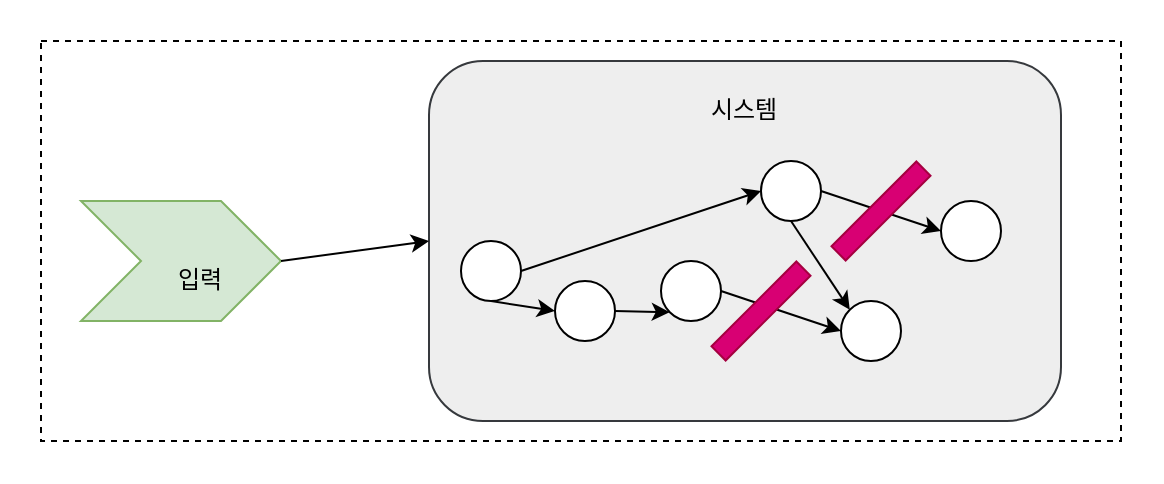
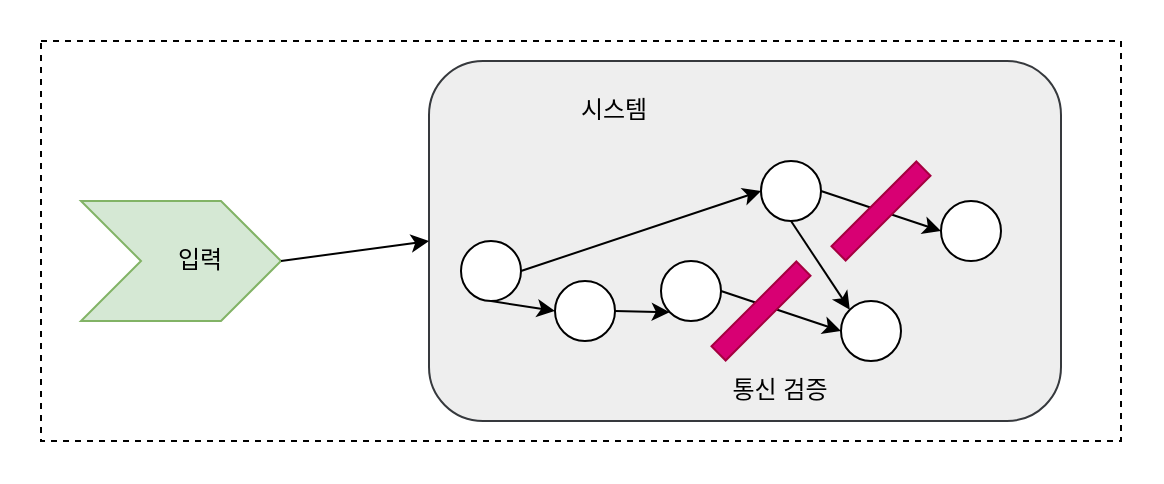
node "시스템": moved (745, 111) -> (615, 111)
node "입력": moved (201, 281) -> (201, 261)
node "통신 검증": added
